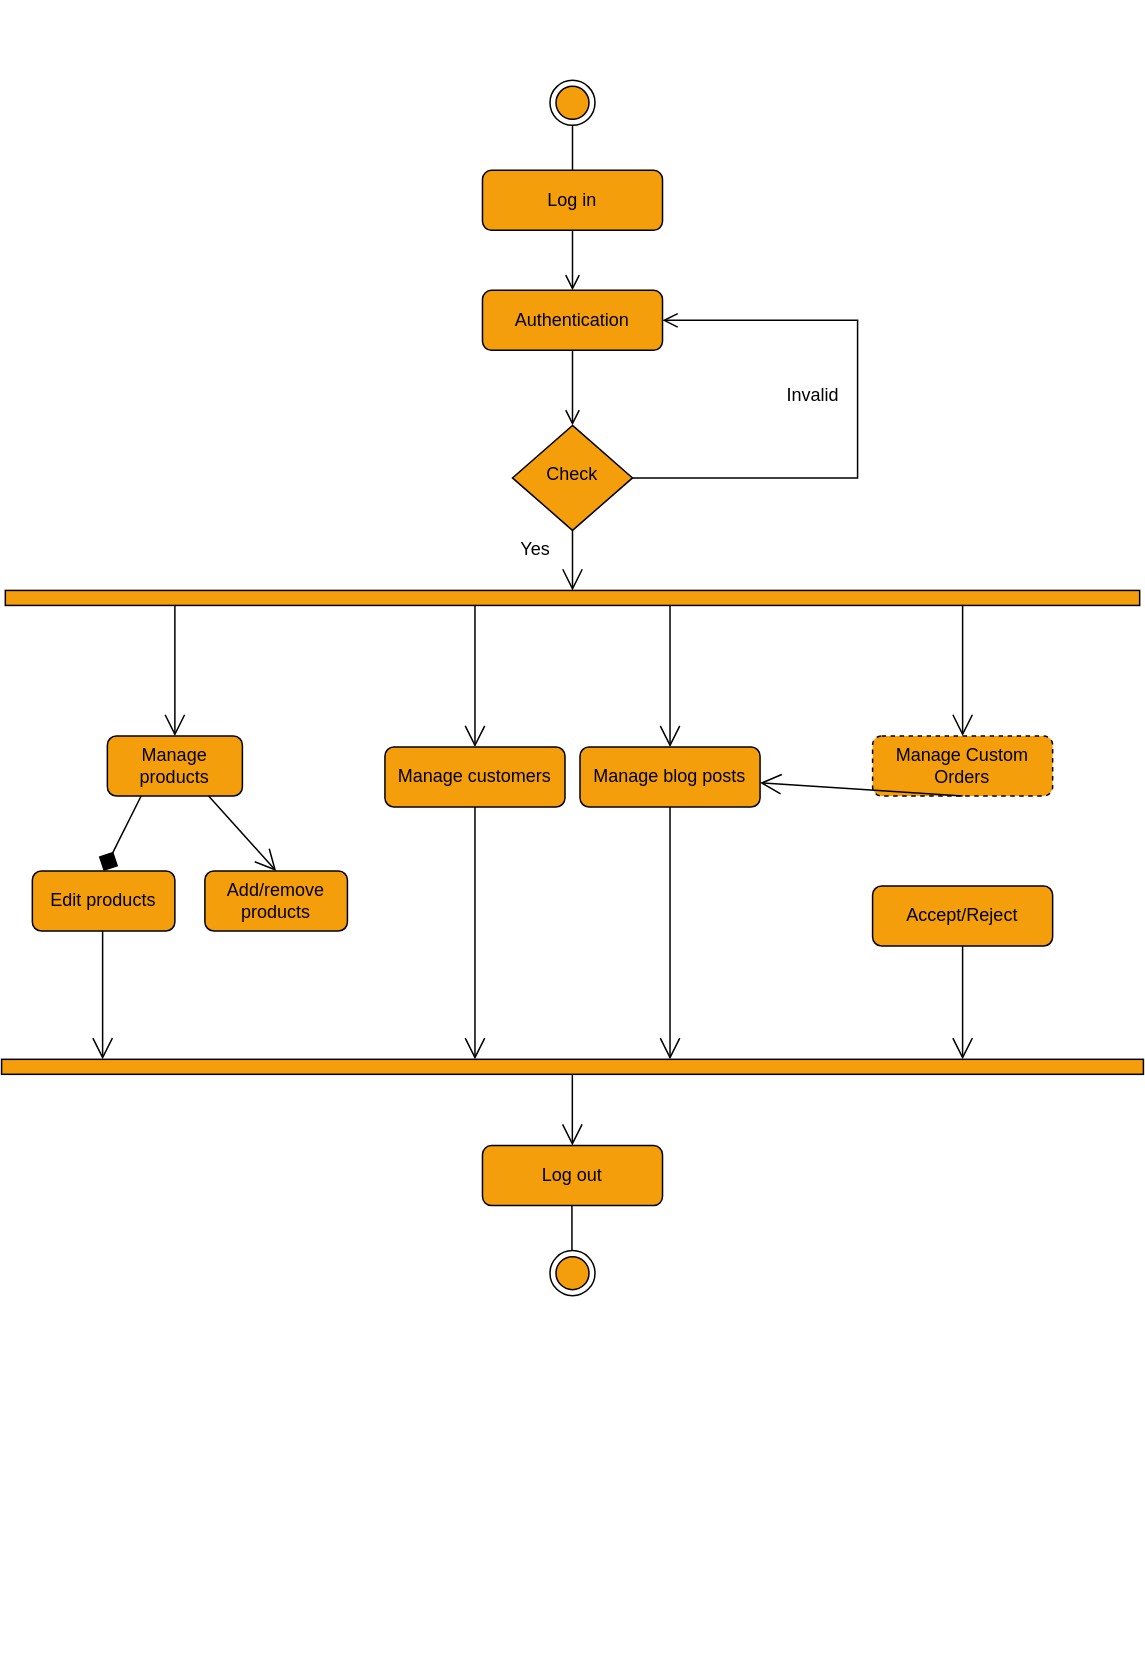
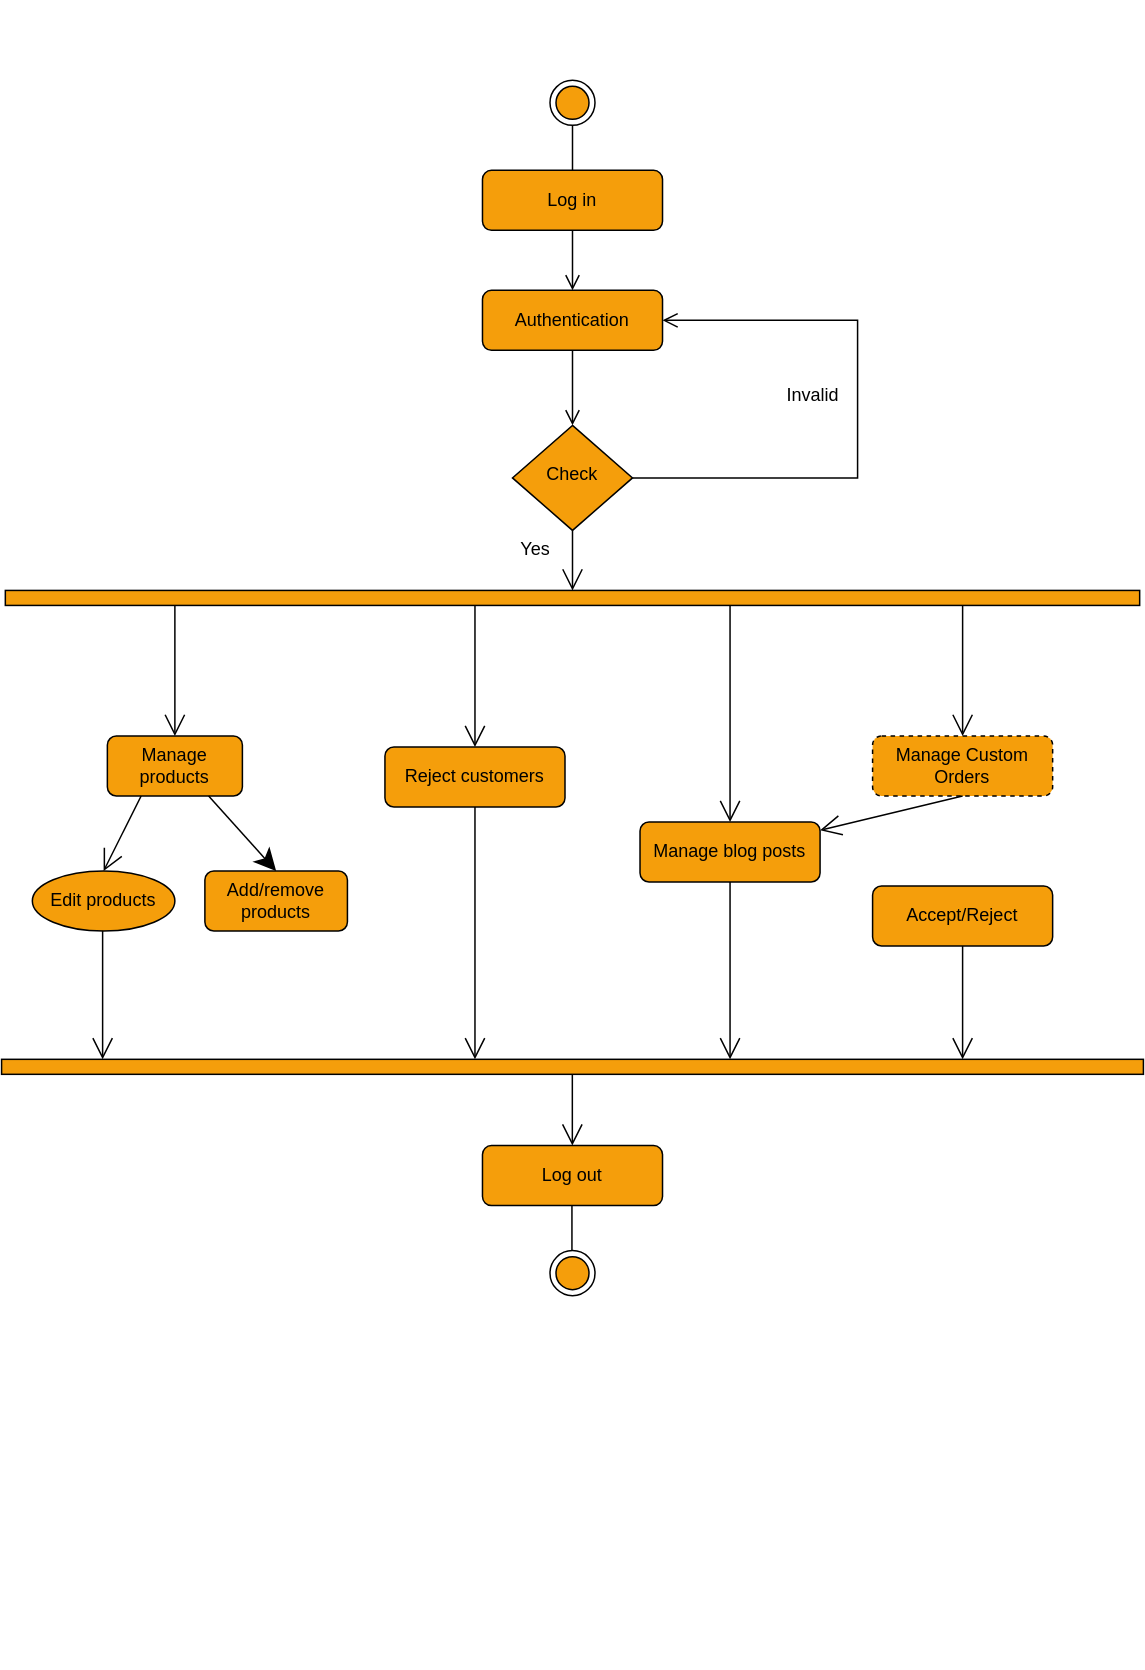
node "Manage customers": label "Manage customers" -> "Reject customers"
node "Manage blog posts": moved (670, 777) -> (730, 852)
edge "Manage products" -> "Edit products": arrowhead diamond -> open
edge "Manage products" -> "Add/remove products": arrowhead open -> classic
node "Edit products": shape rounded rectangle -> ellipse
